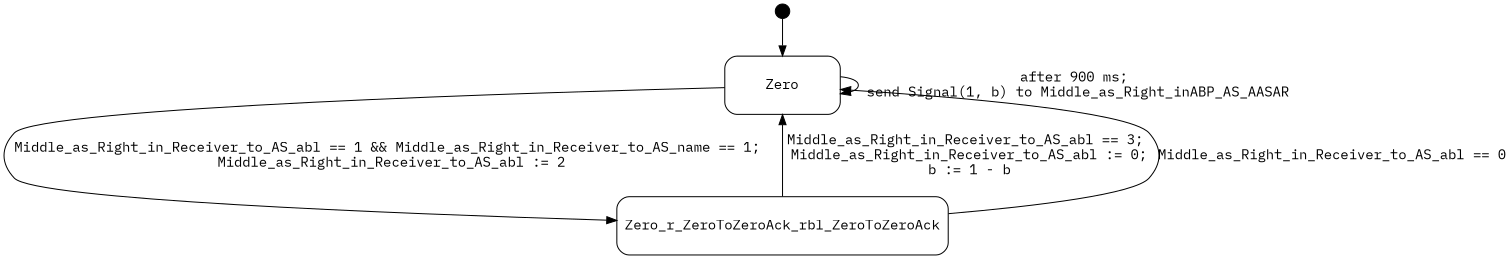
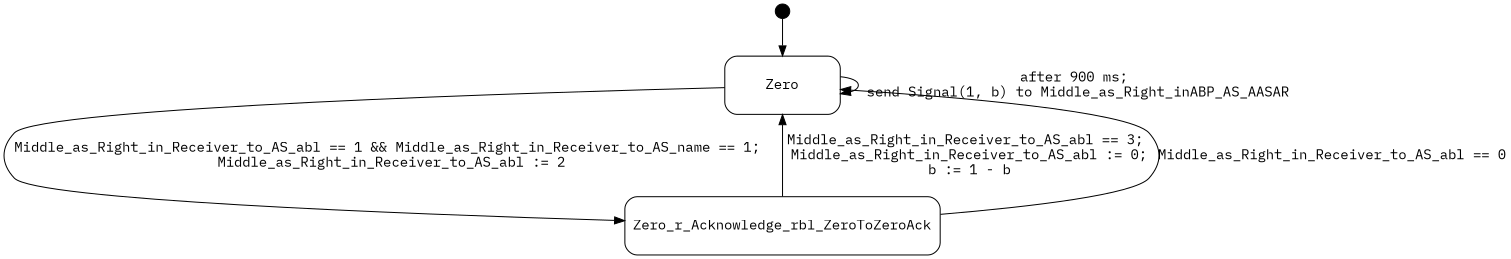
node "Zero_r_ZeroToZeroAck_rbl_ZeroToZeroAck": label "Zero_r_ZeroToZeroAck_rbl_ZeroToZeroAck" -> "Zero_r_Acknowledge_rbl_ZeroToZeroAck"
